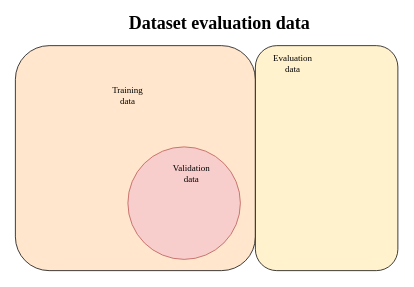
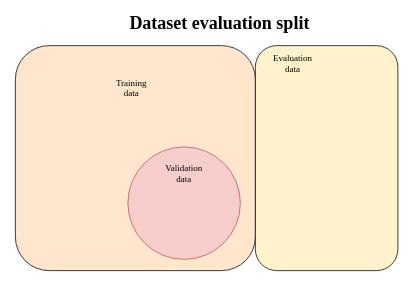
node "Dataset evaluation data": label "Dataset evaluation data" -> "Dataset evaluation split"
node "Training data": moved (128, 101) -> (132, 93)
node "Validation data": moved (192, 173) -> (184, 173)
